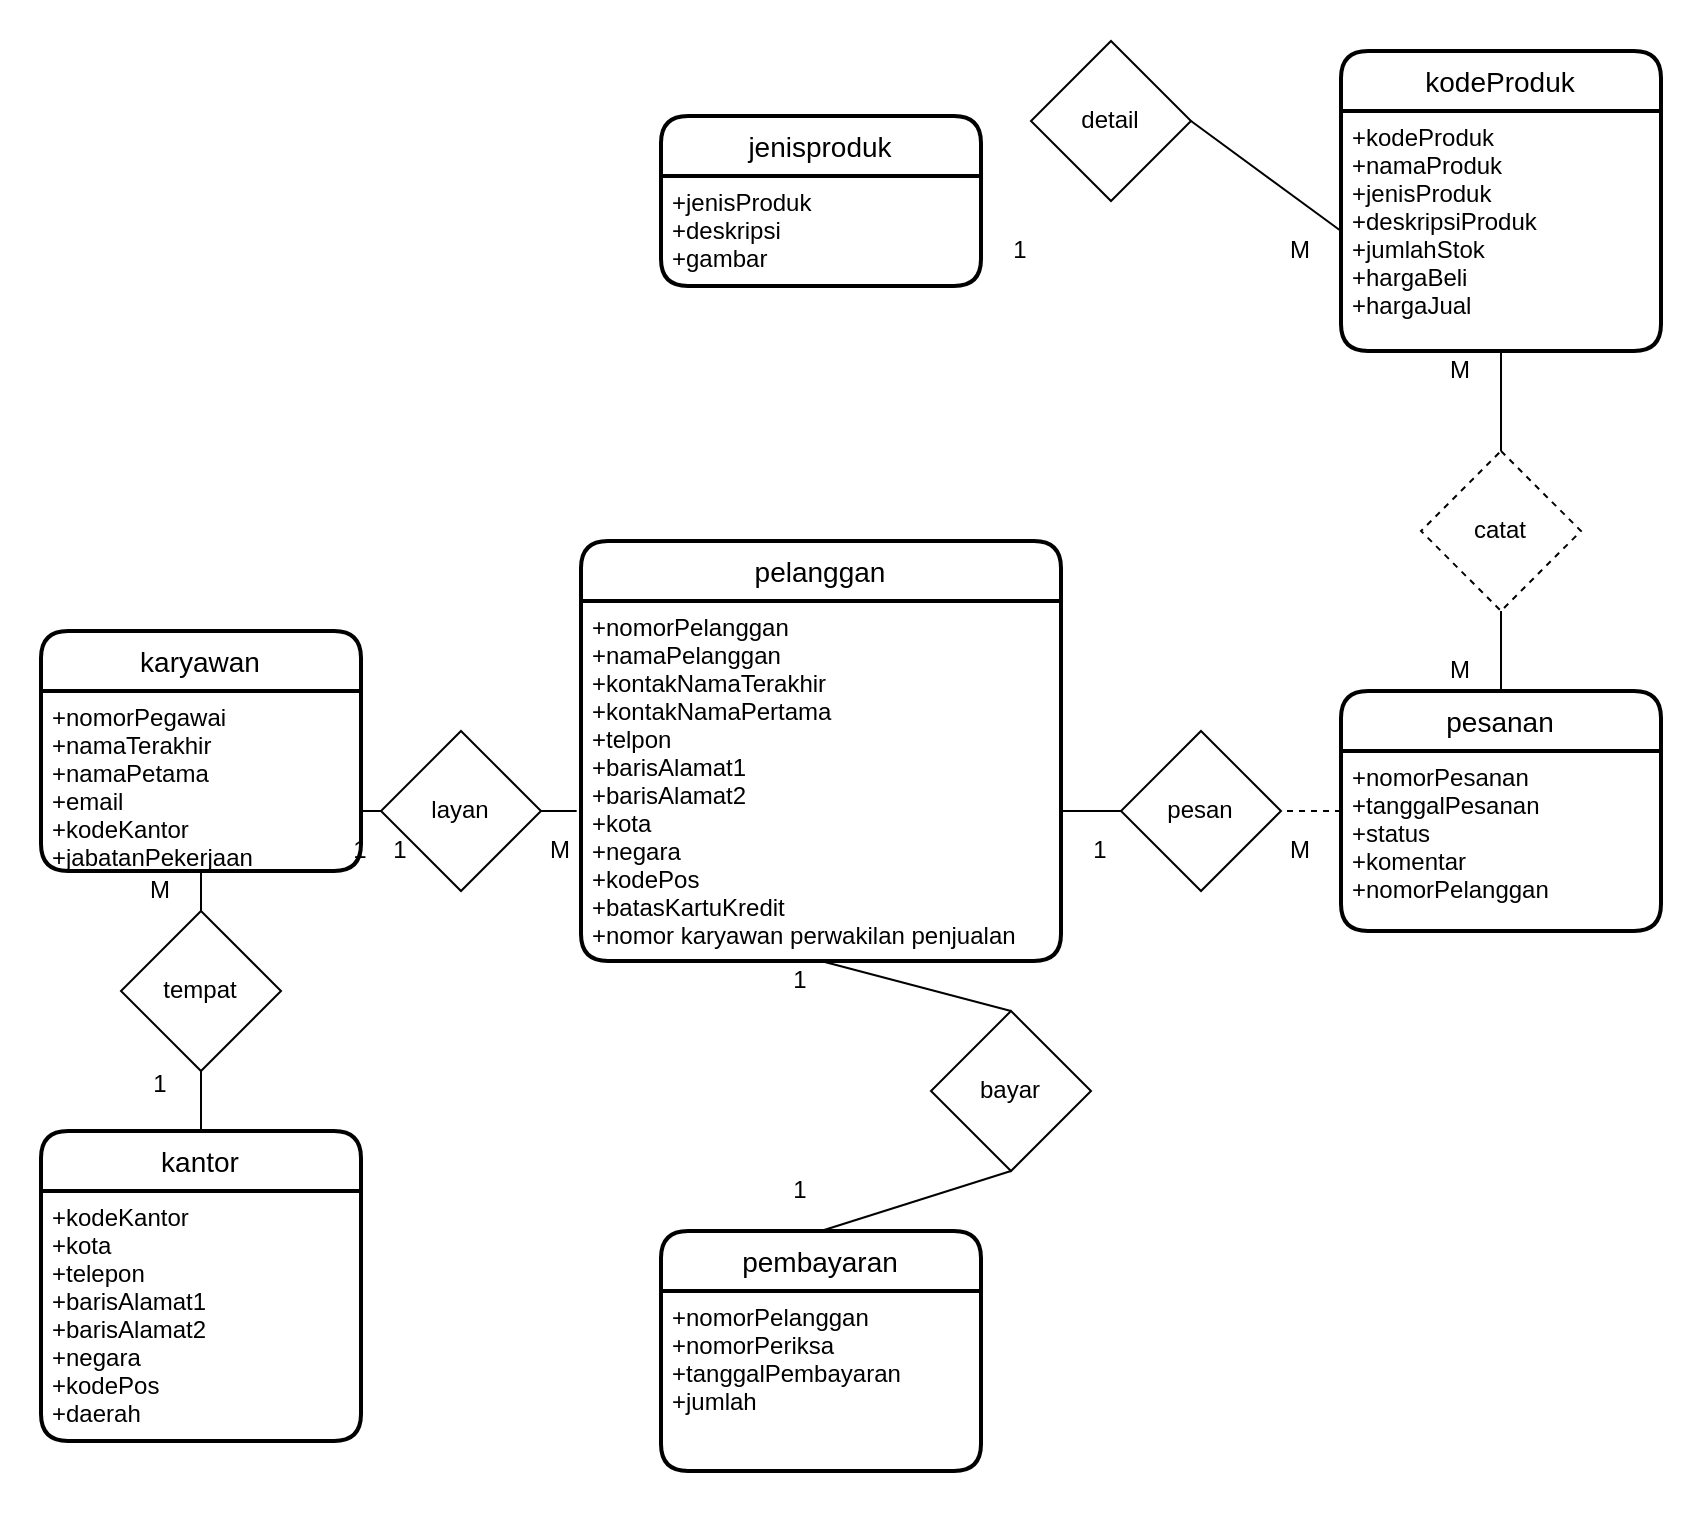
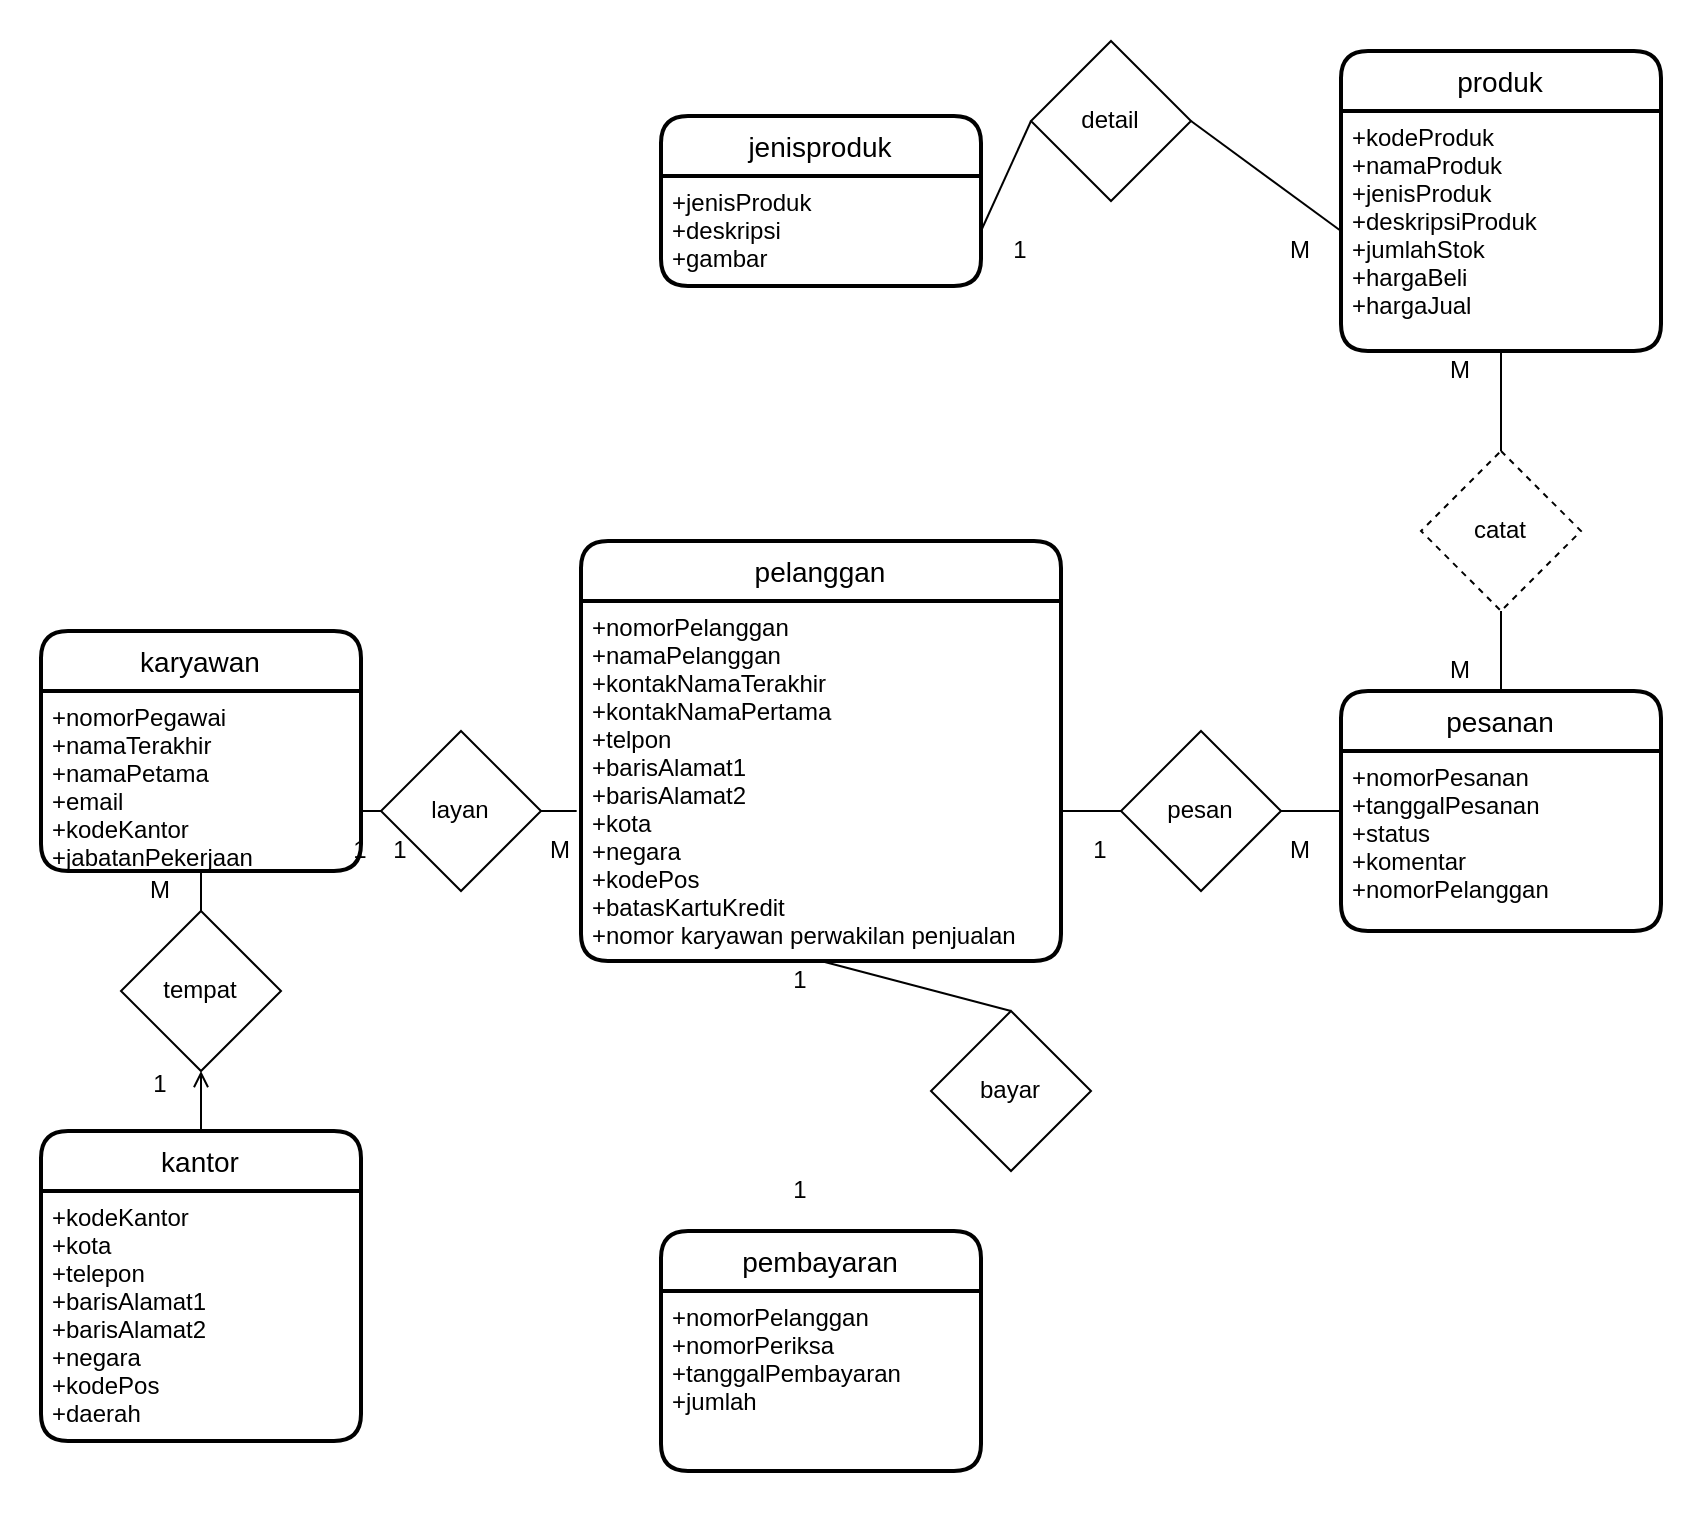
node "kodeProduk": label "kodeProduk" -> "produk"
edge "detail" -- "+jenisProduk +deskripsi +gambar": added
edge "pesan" -- "pesanan": style dashed -> solid
edge "tempat" -- "kantor": arrowhead none -> open
edge "bayar" -- "pembayaran": removed
